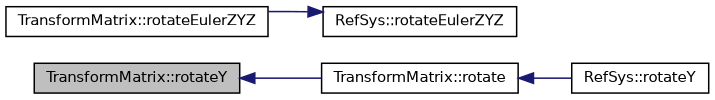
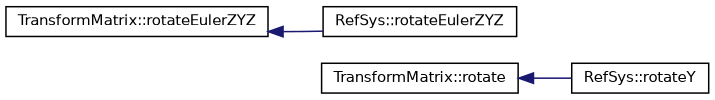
edge "TransformMatrix::rotateEulerZYZ" -> "RefSys::rotateEulerZYZ": reversed
node "TransformMatrix::rotateY": removed
